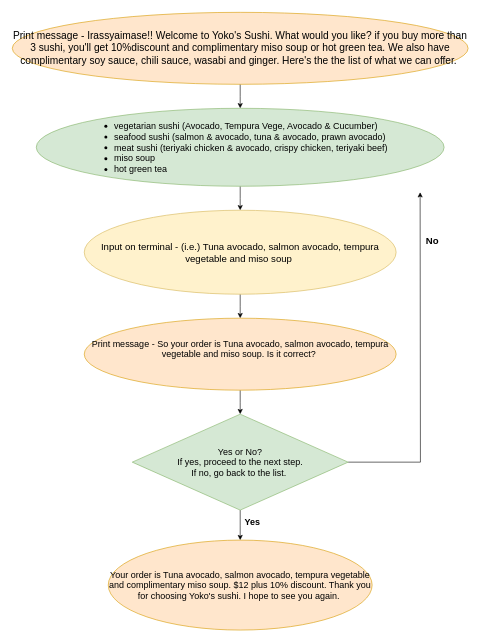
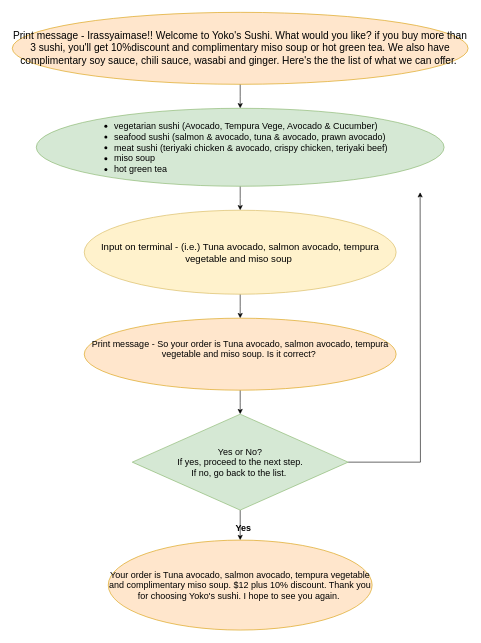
node "No": removed
node "Yes": moved (252, 522) -> (243, 528)
